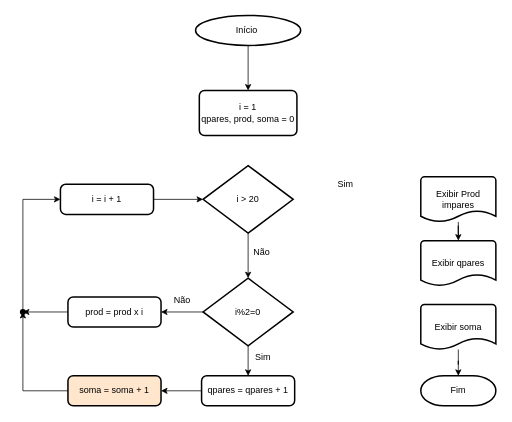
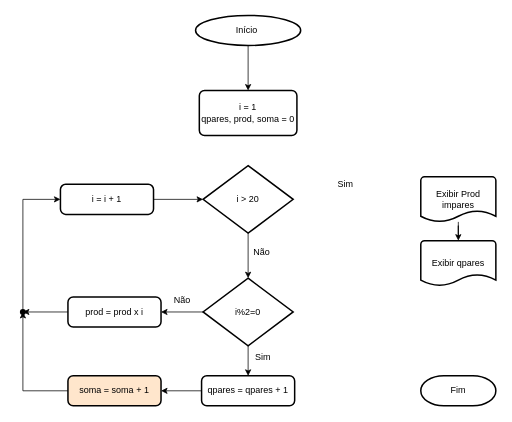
node "Exibir soma": removed
edge "Exibir soma" -> "Fim": removed
